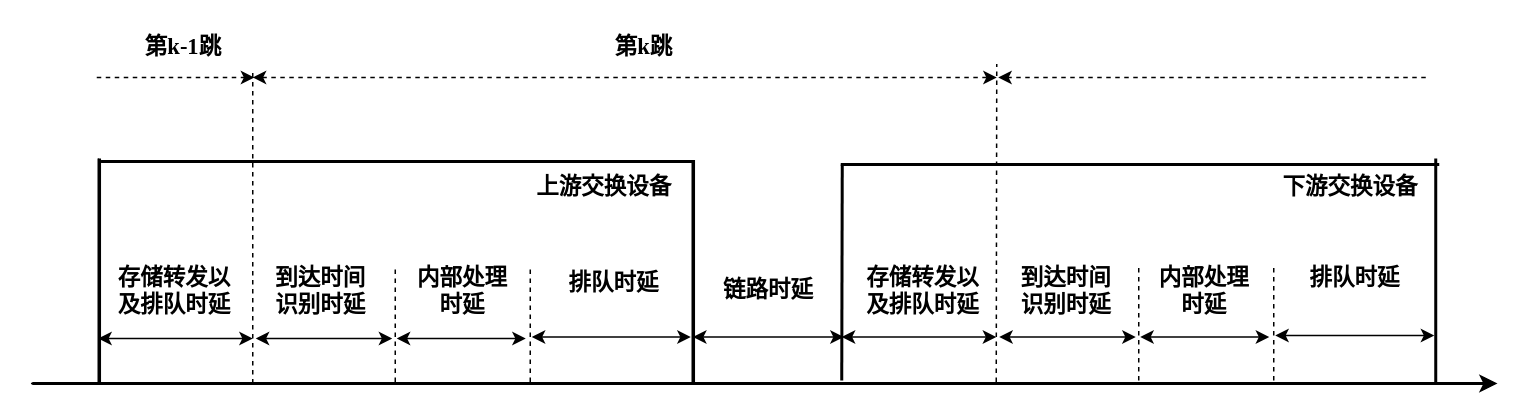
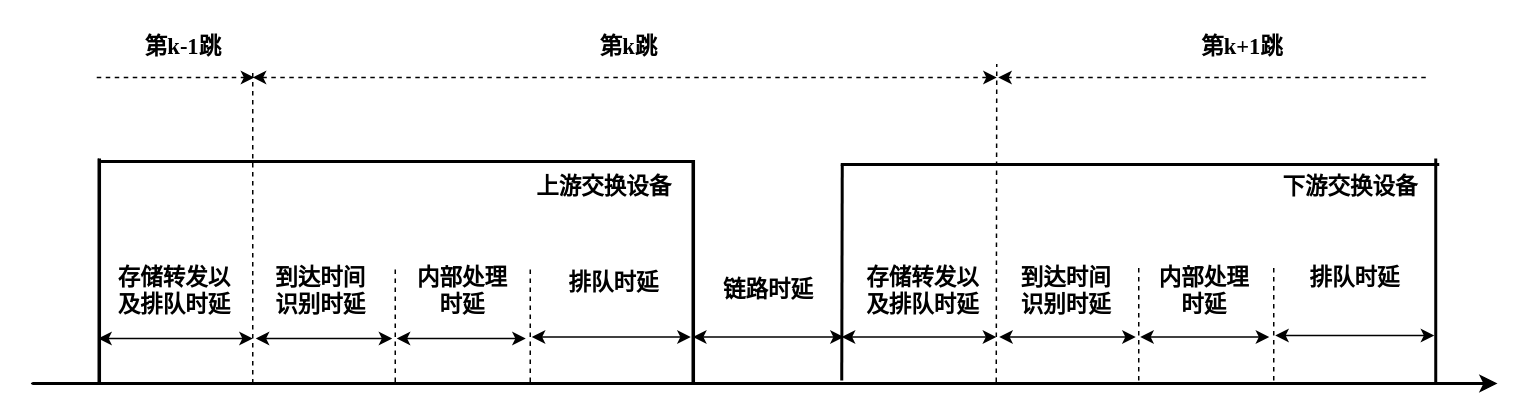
node "第k跳": moved (644, 46) -> (629, 46)
node "第k+1跳": added
